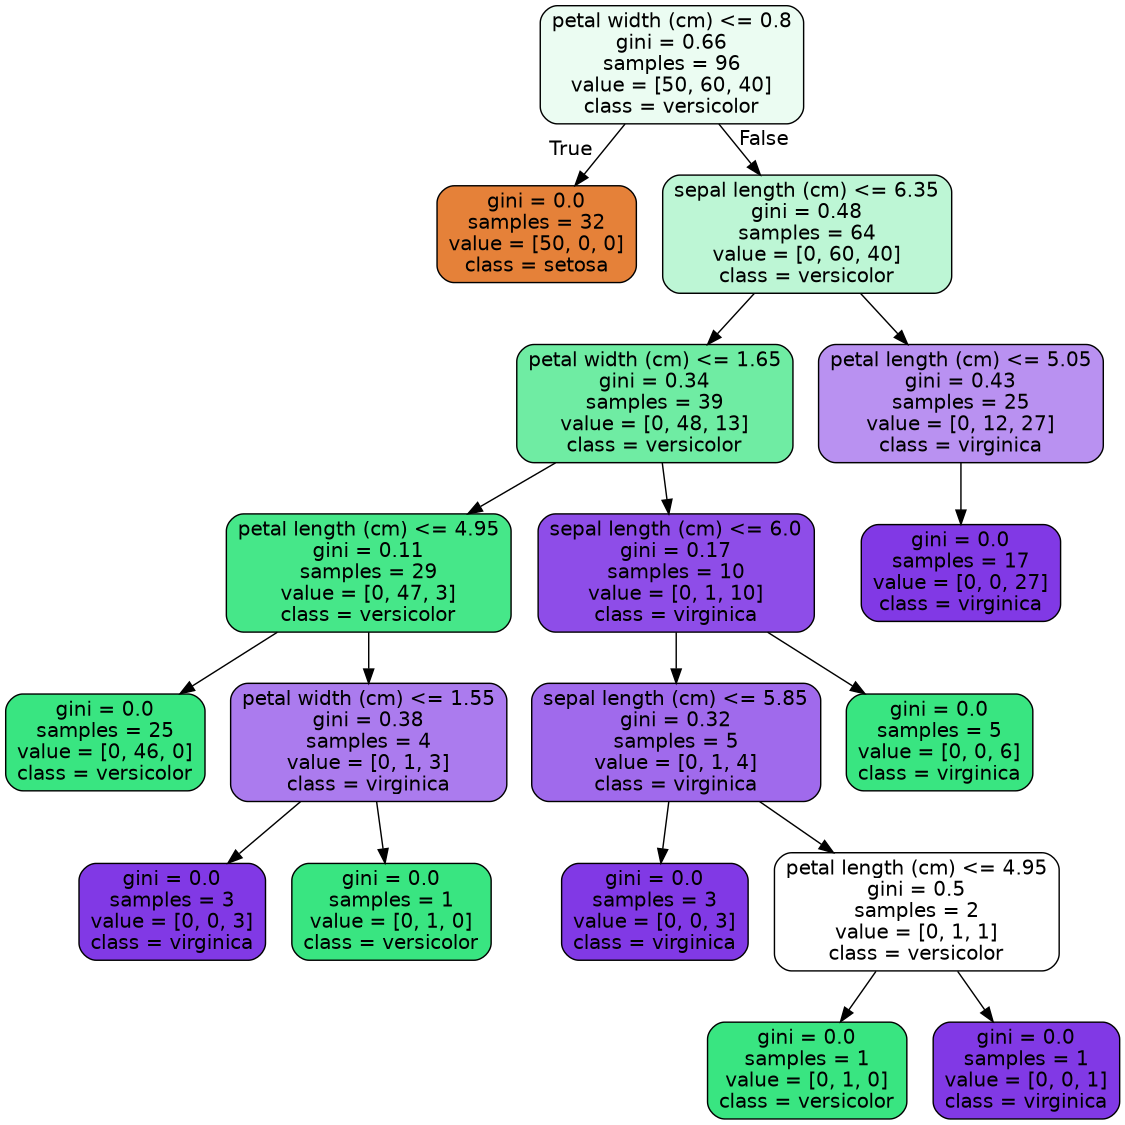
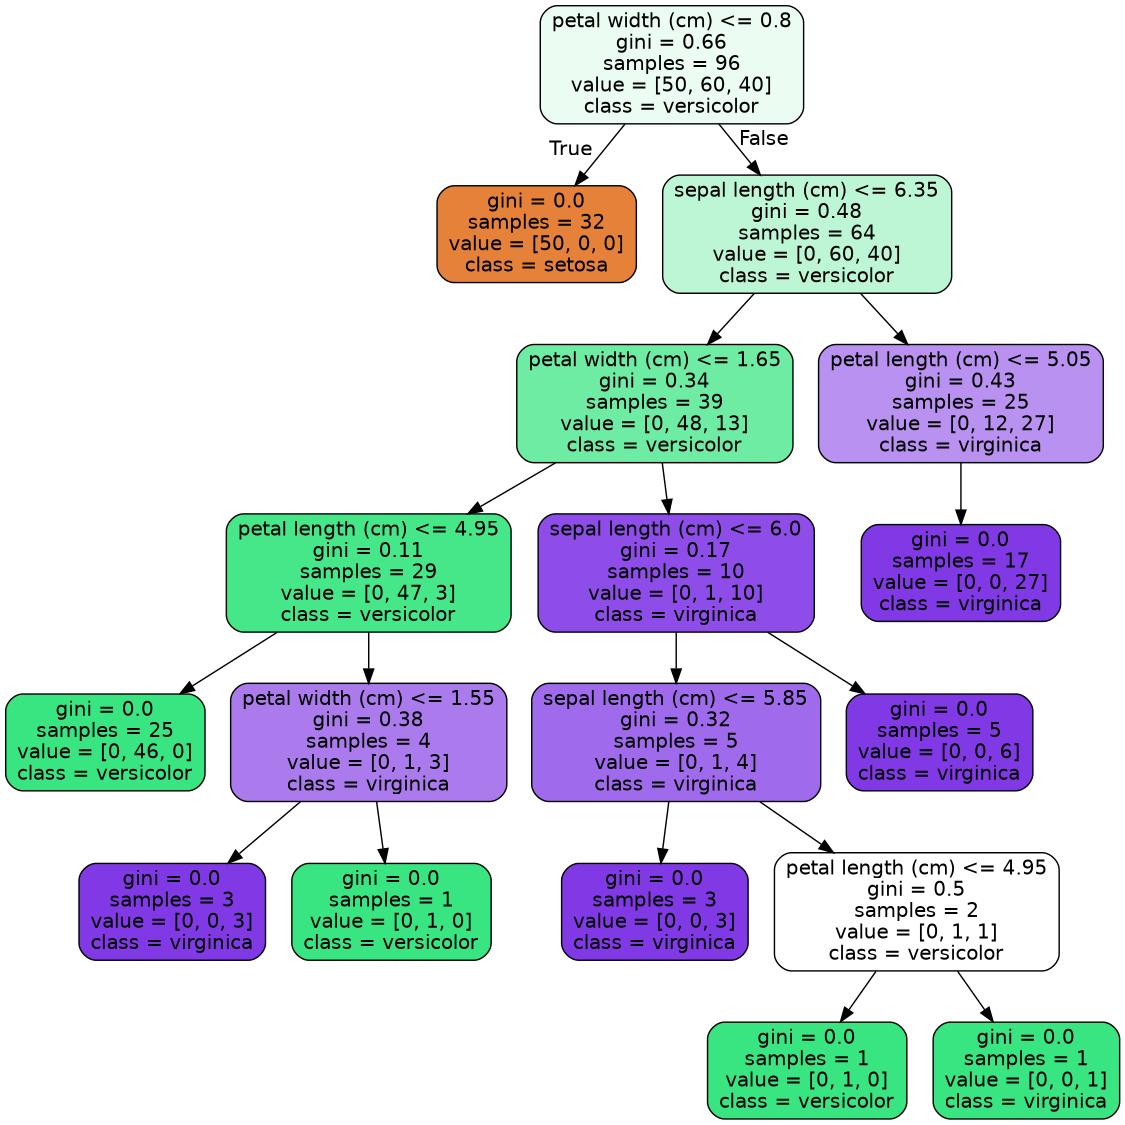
node "gini = 0.0 samples = 5 value = [0, 0, 6] class = virginica": fillcolor #39e581 -> #8139e5
node "gini = 0.0 samples = 1 value = [0, 0, 1] class = virginica": fillcolor #8139e5 -> #39e581
